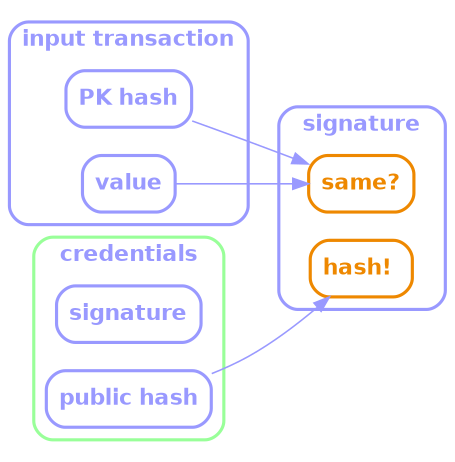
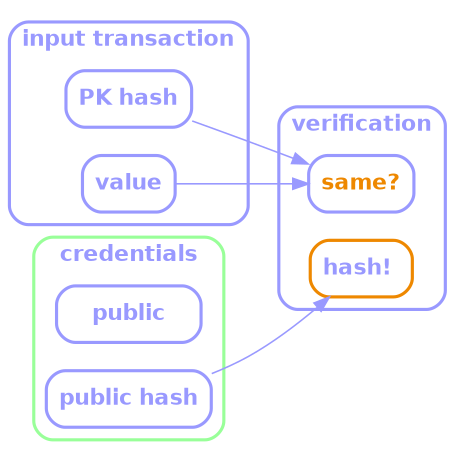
cluster "signature": label "signature" -> "verification"
node "same?": color #ee8800 -> #9999ff
node "hash!": fontcolor #ee8800 -> #9999ff
node "signature": label "signature" -> "public"
